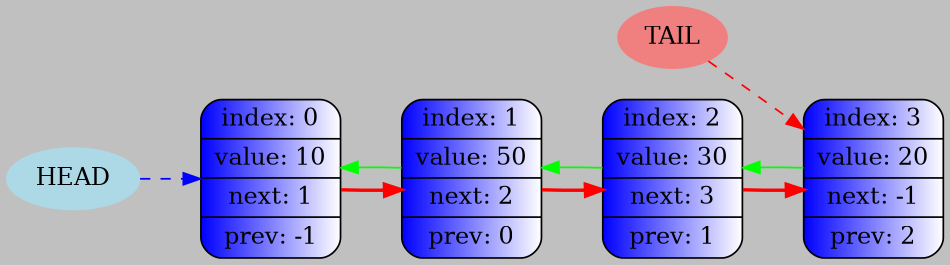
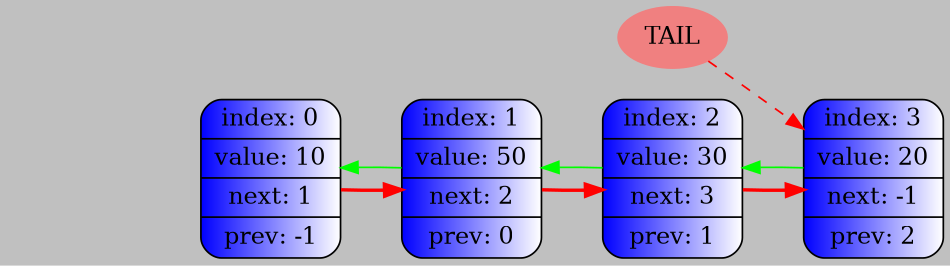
node "HEAD": removed
